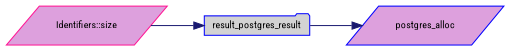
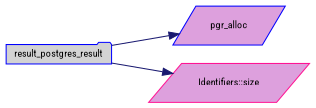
edge "Identifiers::size" -> "result_postgres_result": reversed
node "postgres_alloc": label "postgres_alloc" -> "pgr_alloc"
